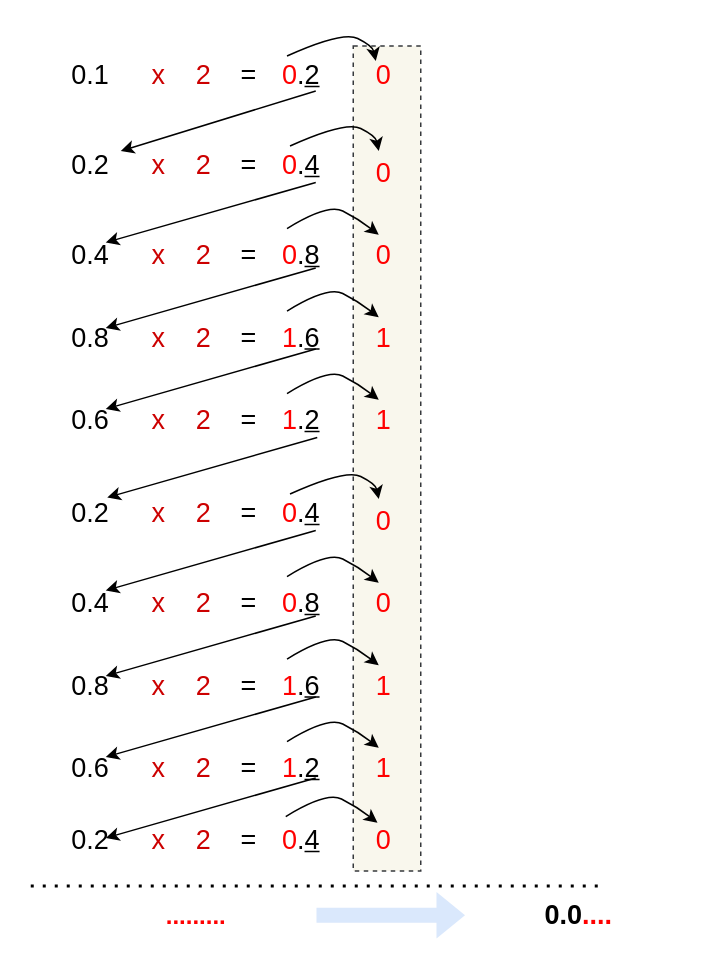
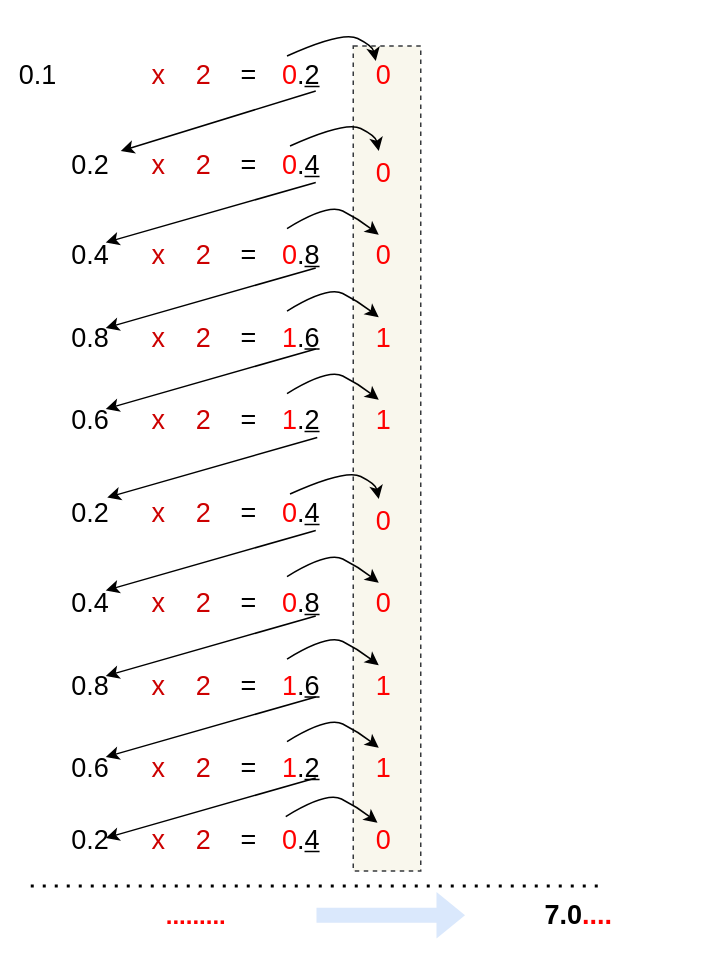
node "0.1": moved (91, 76) -> (38, 76)
node "0.0....": label "0.0...." -> "7.0...."
